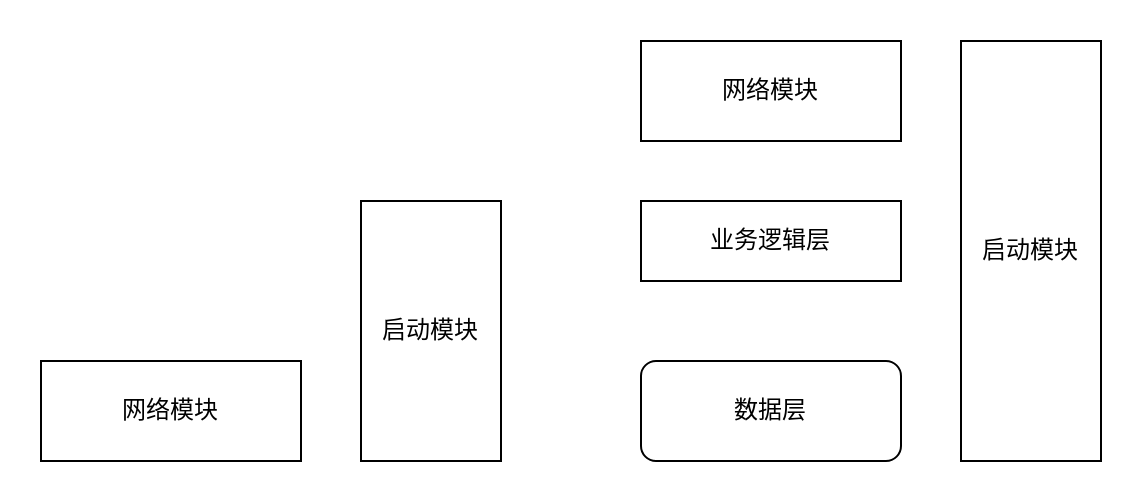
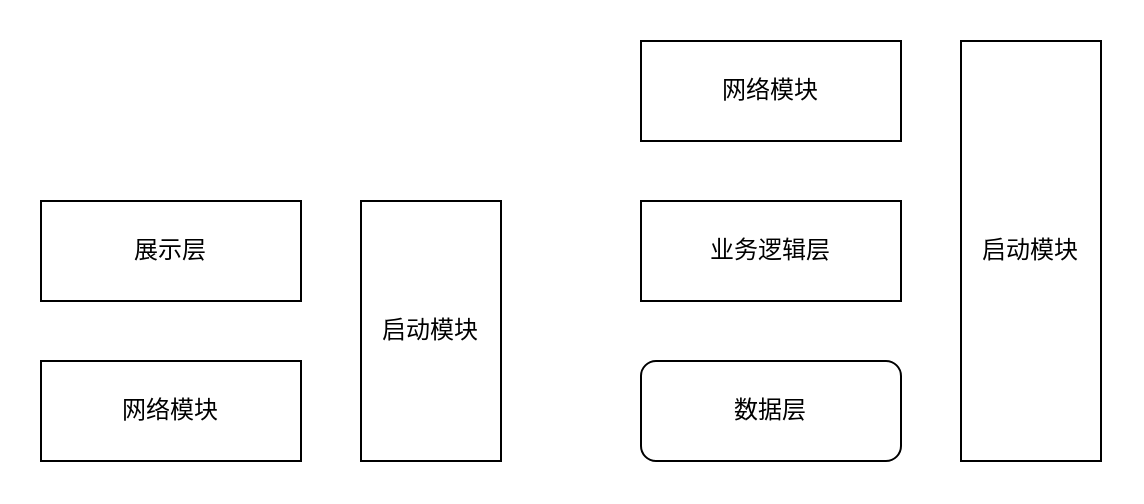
node "业务逻辑层": size 260x80 -> 260x100
node "展示层": added
